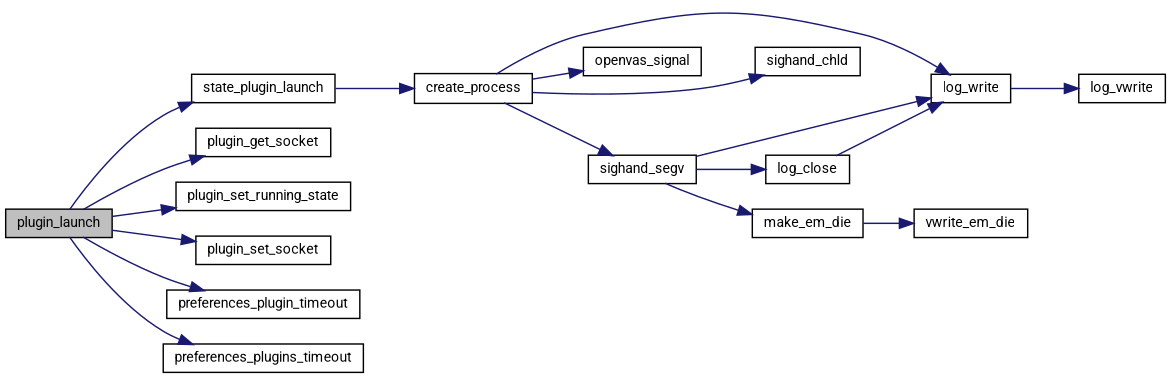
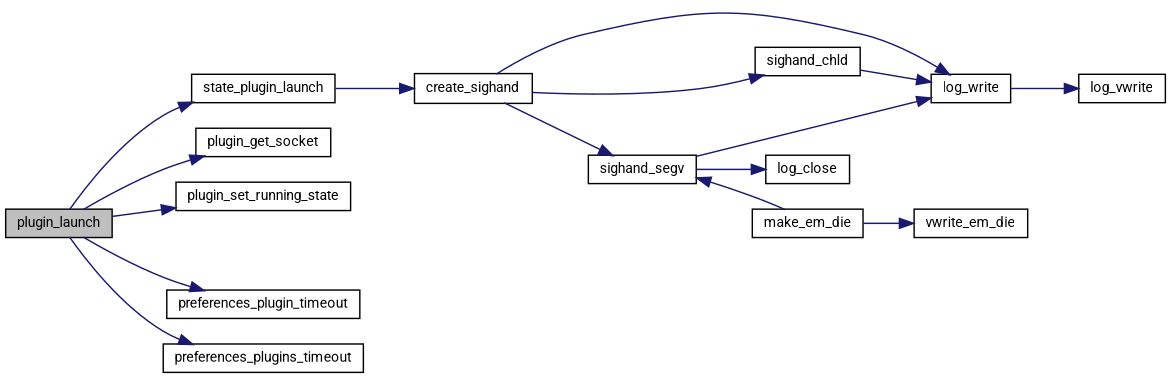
node "openvas_signal": removed
node "create_process": label "create_process" -> "create_sighand"
edge "log_close" -> "log_write": now "sighand_chld" -> "log_write"
edge "sighand_segv" -> "make_em_die": reversed
node "plugin_set_socket": removed
